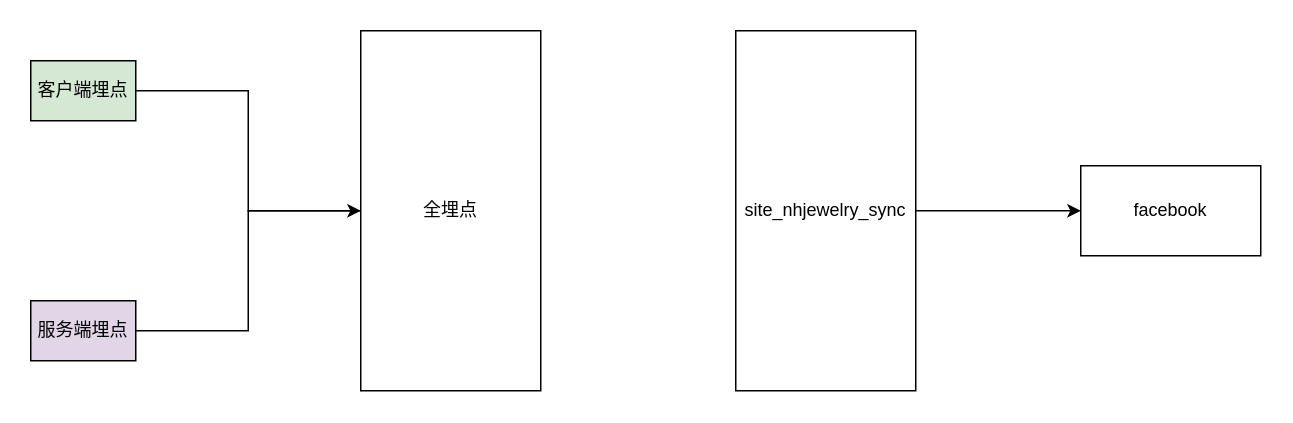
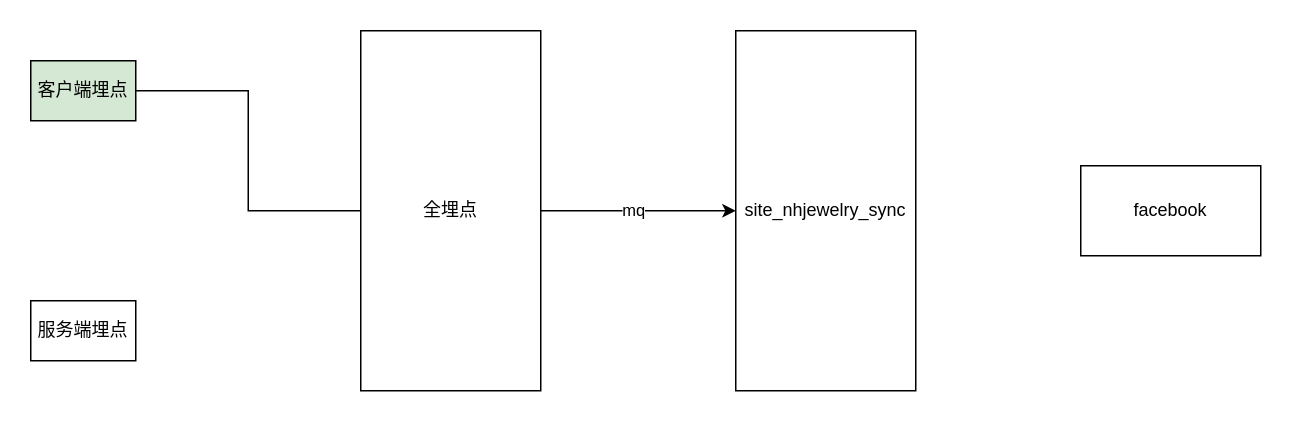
edge "全埋点" -> "site_nhjewelry_sync": added, label "mq"
edge "site_nhjewelry_sync" -> "facebook": removed
edge "服务端埋点" -> "全埋点": removed
node "服务端埋点": fillcolor #e1d5e7 -> #ffffff
